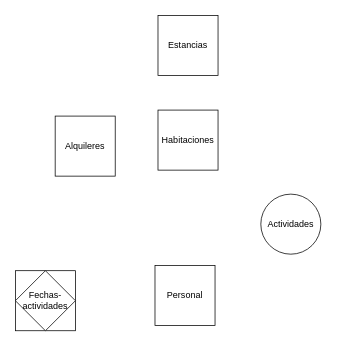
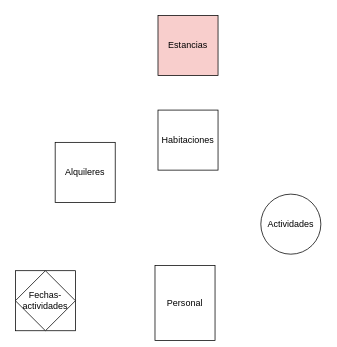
node "Estancias": fillcolor #ffffff -> #f8cecc
node "Alquileres": moved (85, 146) -> (85, 172)
node "Personal": size 60x60 -> 60x75
